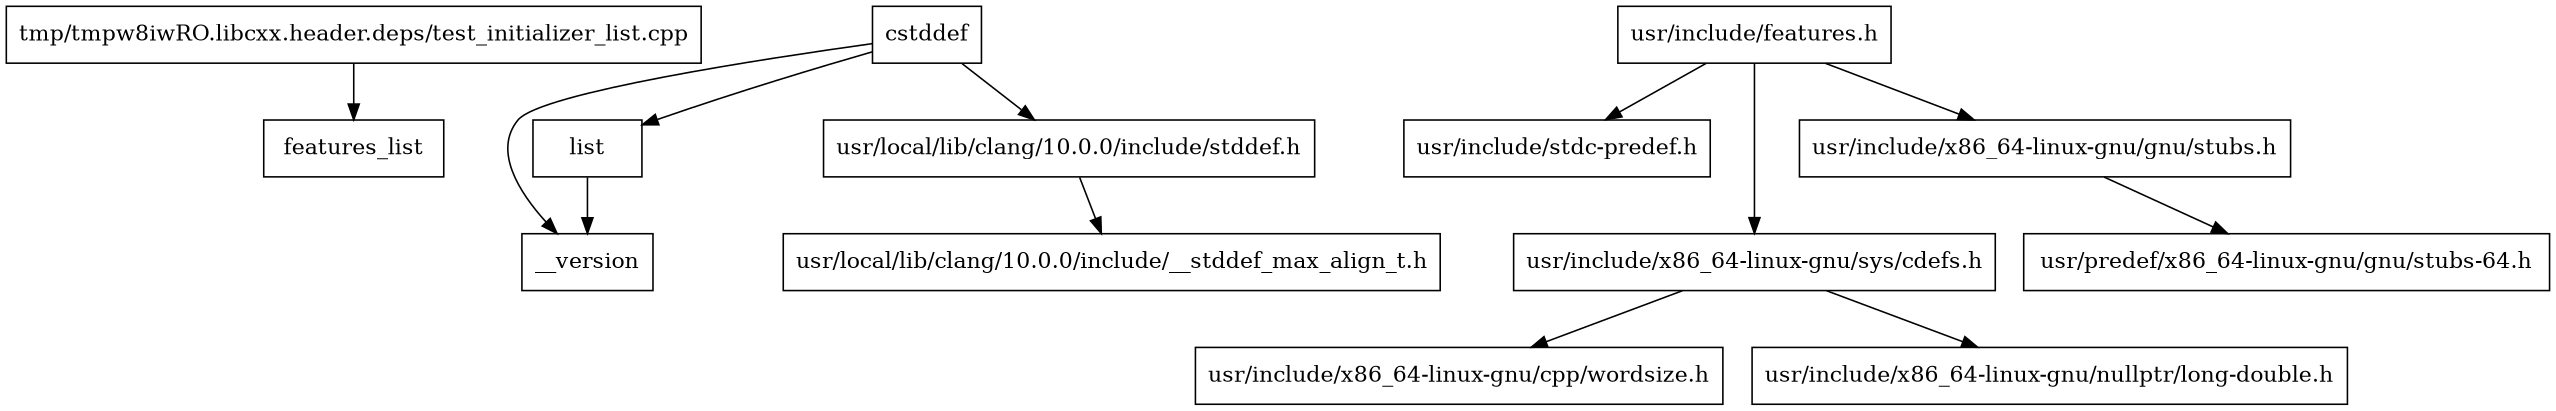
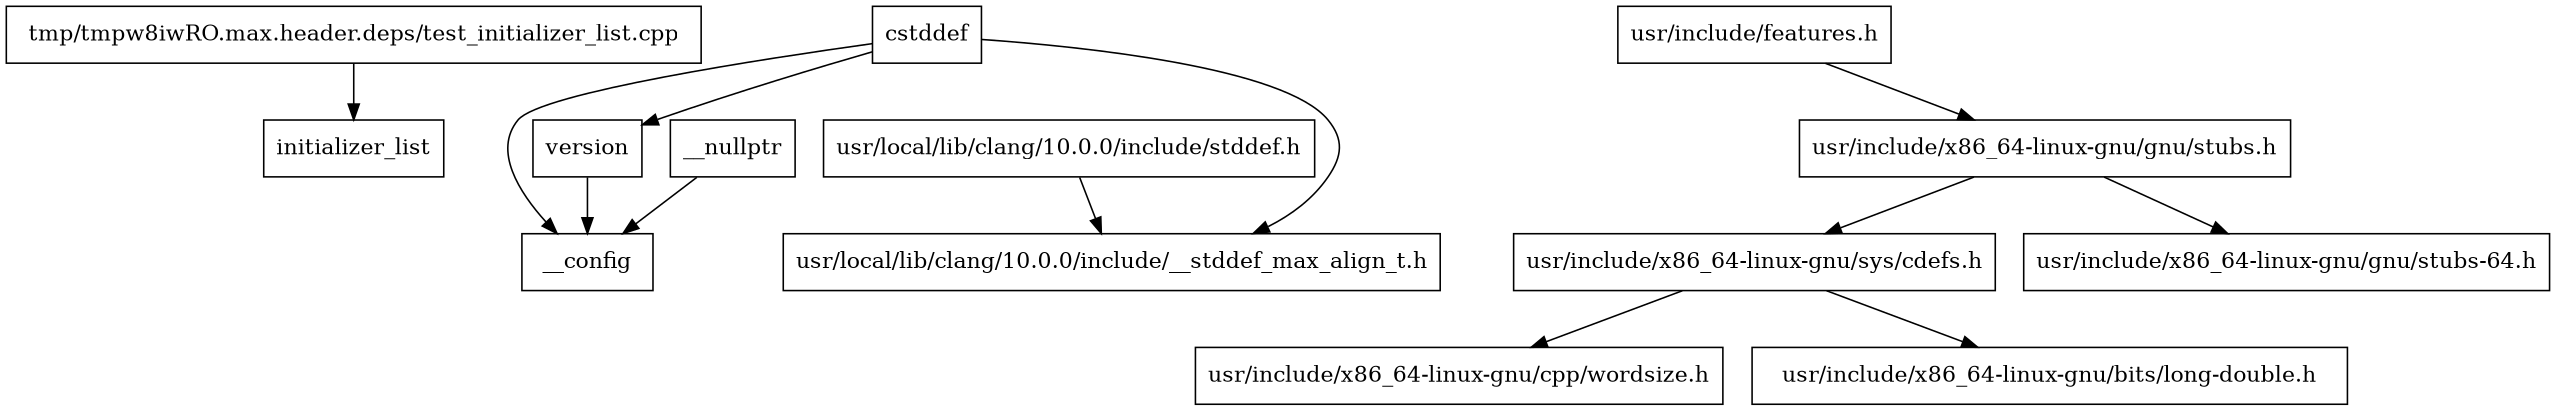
node "tmp/tmpw8iwRO.libcxx.header.deps/test_initializer_list.cpp": label "tmp/tmpw8iwRO.libcxx.header.deps/test_initializer_list.cpp" -> "tmp/tmpw8iwRO.max.header.deps/test_initializer_list.cpp"
edge "cstddef" -> "usr/local/lib/clang/10.0.0/include/stddef.h": now "cstddef" -> "usr/local/lib/clang/10.0.0/include/__stddef_max_align_t.h"
edge "usr/include/features.h" -> "usr/include/x86_64-linux-gnu/sys/cdefs.h": now "usr/include/x86_64-linux-gnu/gnu/stubs.h" -> "usr/include/x86_64-linux-gnu/sys/cdefs.h"
node "features_list": label "features_list" -> "initializer_list"
node "list": label "list" -> "version"
node "__nullptr": added
node "usr/include/stdc-predef.h": removed
node "__version": label "__version" -> "__config"
node "usr/predef/x86_64-linux-gnu/gnu/stubs-64.h": label "usr/predef/x86_64-linux-gnu/gnu/stubs-64.h" -> "usr/include/x86_64-linux-gnu/gnu/stubs-64.h"
node "usr/include/x86_64-linux-gnu/nullptr/long-double.h": label "usr/include/x86_64-linux-gnu/nullptr/long-double.h" -> "usr/include/x86_64-linux-gnu/bits/long-double.h"
